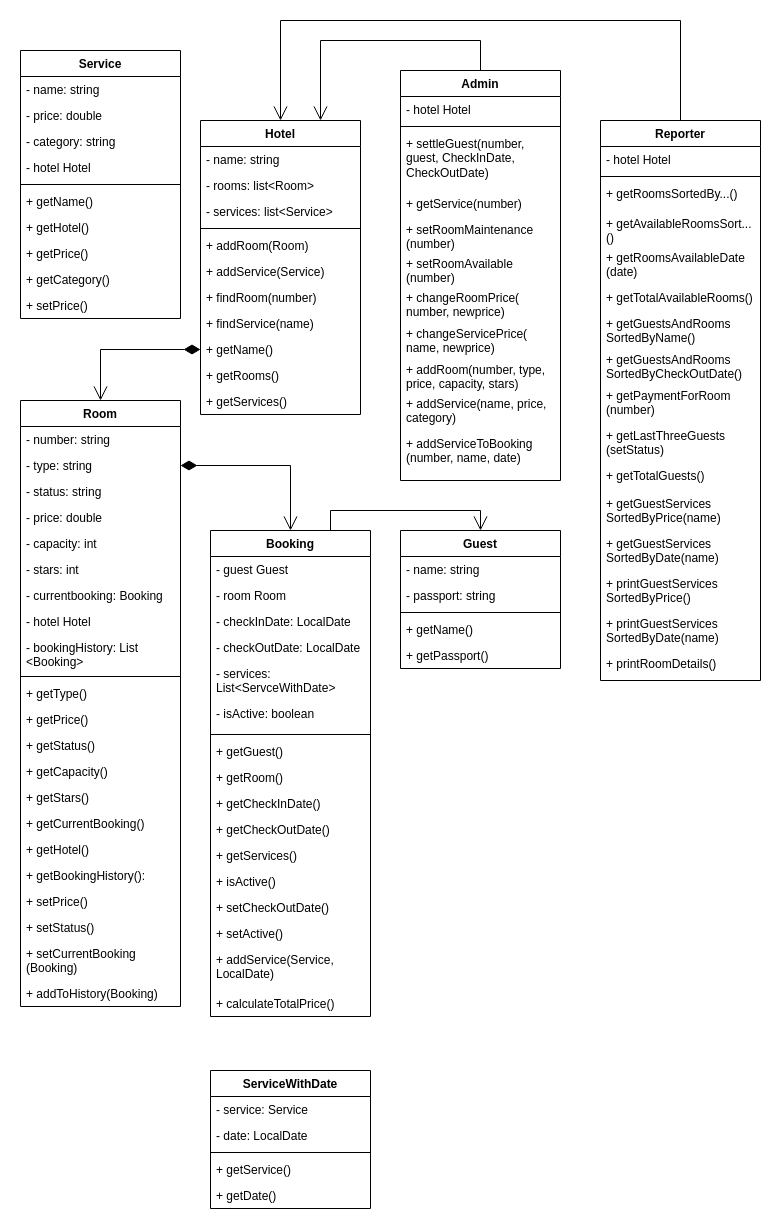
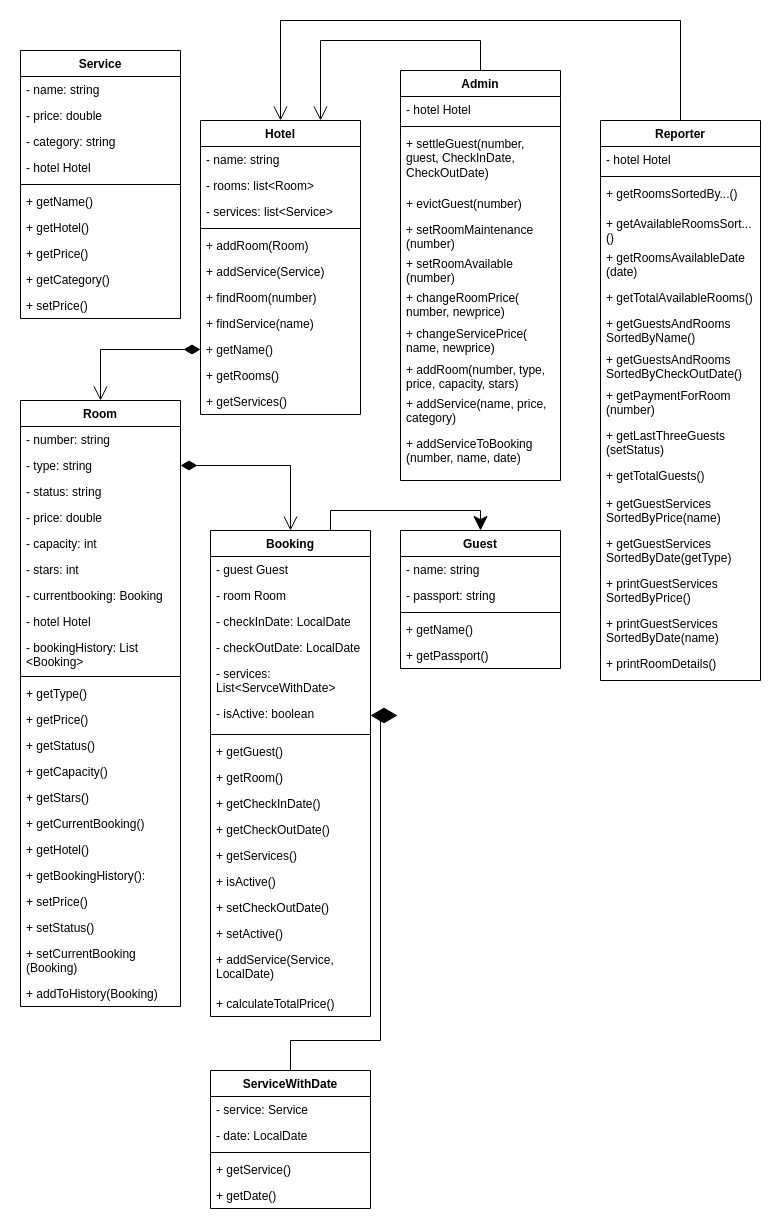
node "+ getService(number)": label "+ getService(number)" -> "+ evictGuest(number)"
edge "Booking" -> "Guest": arrowhead open -> classic
node "+ getGuestServices SortedByDate(name)": label "+ getGuestServices SortedByDate(name)" -> "+ getGuestServices SortedByDate(getType)"
edge "ServiceWithDate" -> "- isActive: boolean": added
